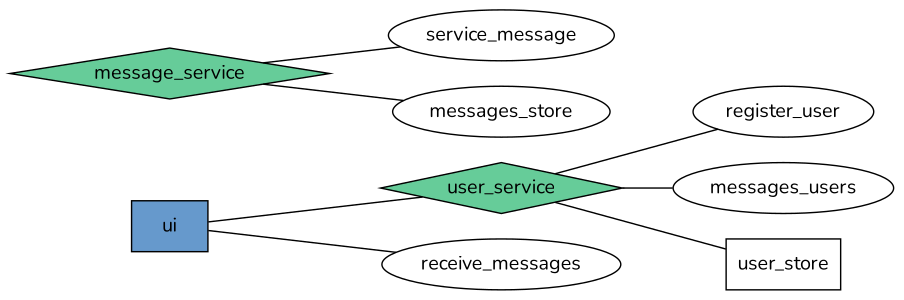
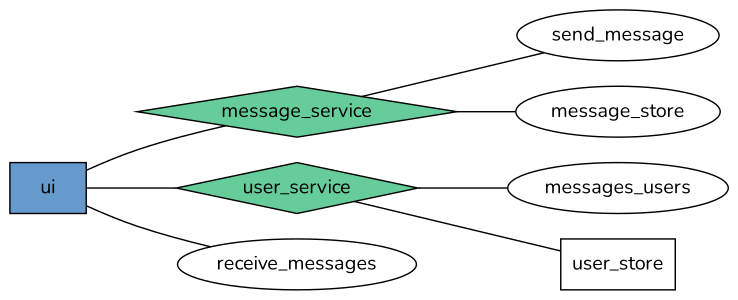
node "service_message": label "service_message" -> "send_message"
node "messages_store": label "messages_store" -> "message_store"
node "register_user": removed
edge "message_service" -- "ui": added
